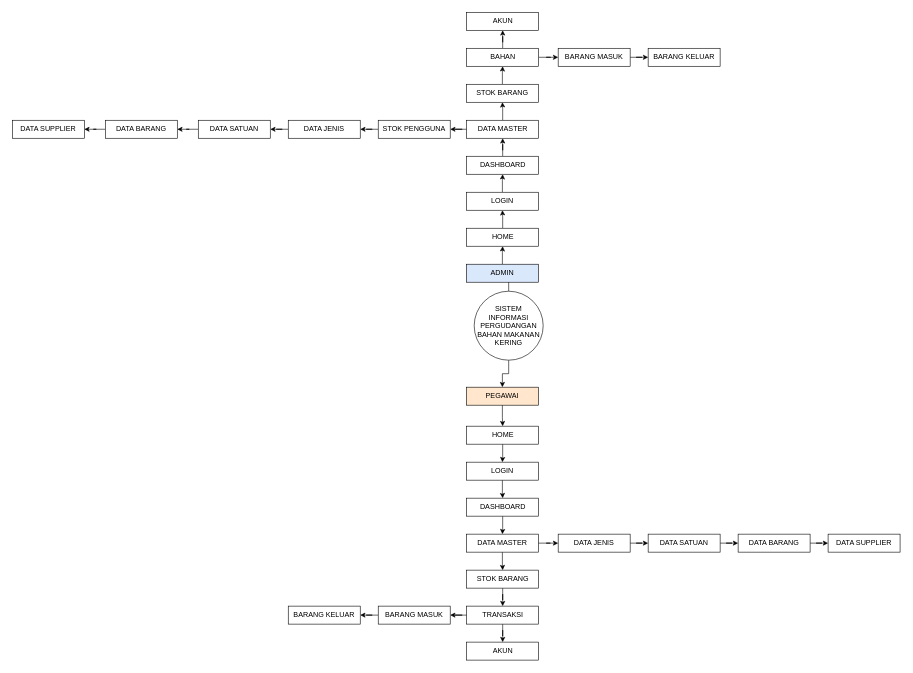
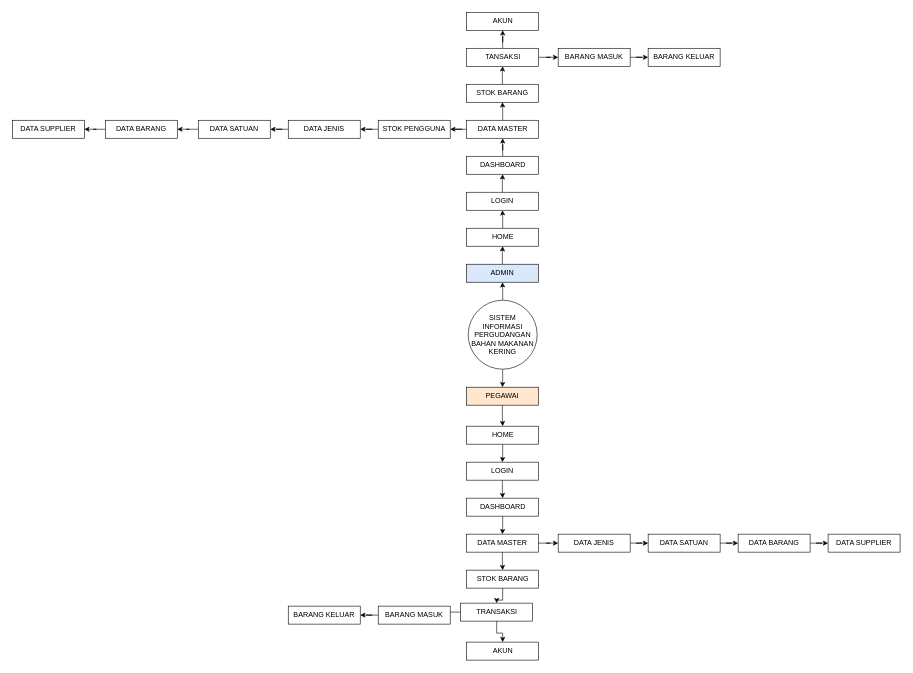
node "BAHAN": label "BAHAN" -> "TANSAKSI"
node "SISTEM INFORMASI PERGUDANGAN BAHAN MAKANAN KERING": moved (509, 326) -> (503, 335)
node "TRANSAKSI": moved (503, 615) -> (497, 612)
